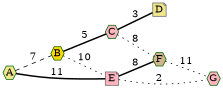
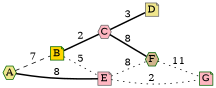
node "C": color darkgreen -> gray40
edge "C" -- "B": label "5" -> "2"
edge "C" -- "F": style dotted -> bold
node "B": shape hexagon -> note
edge "B" -- "E": label "10" -> "5"
edge "F" -- "E": style bold -> dotted
edge "A" -- "E": label "11" -> "8"
node "G": shape hexagon -> note
